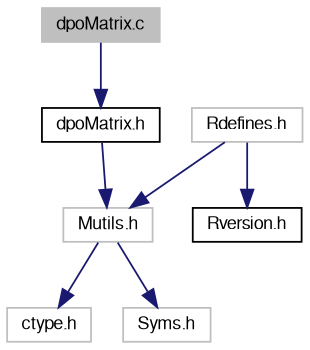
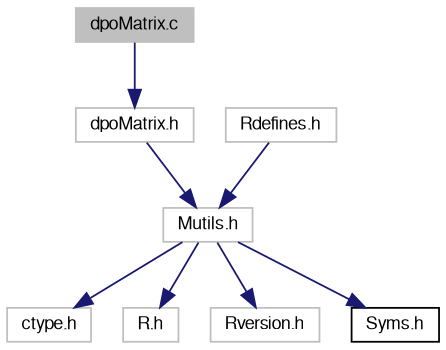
node "dpoMatrix.h": color black -> grey75
edge "Rdefines.h" -> "Rversion.h": now "Mutils.h" -> "Rversion.h"
node "Rversion.h": color black -> grey75
node "R.h": added
node "Syms.h": color grey75 -> black
